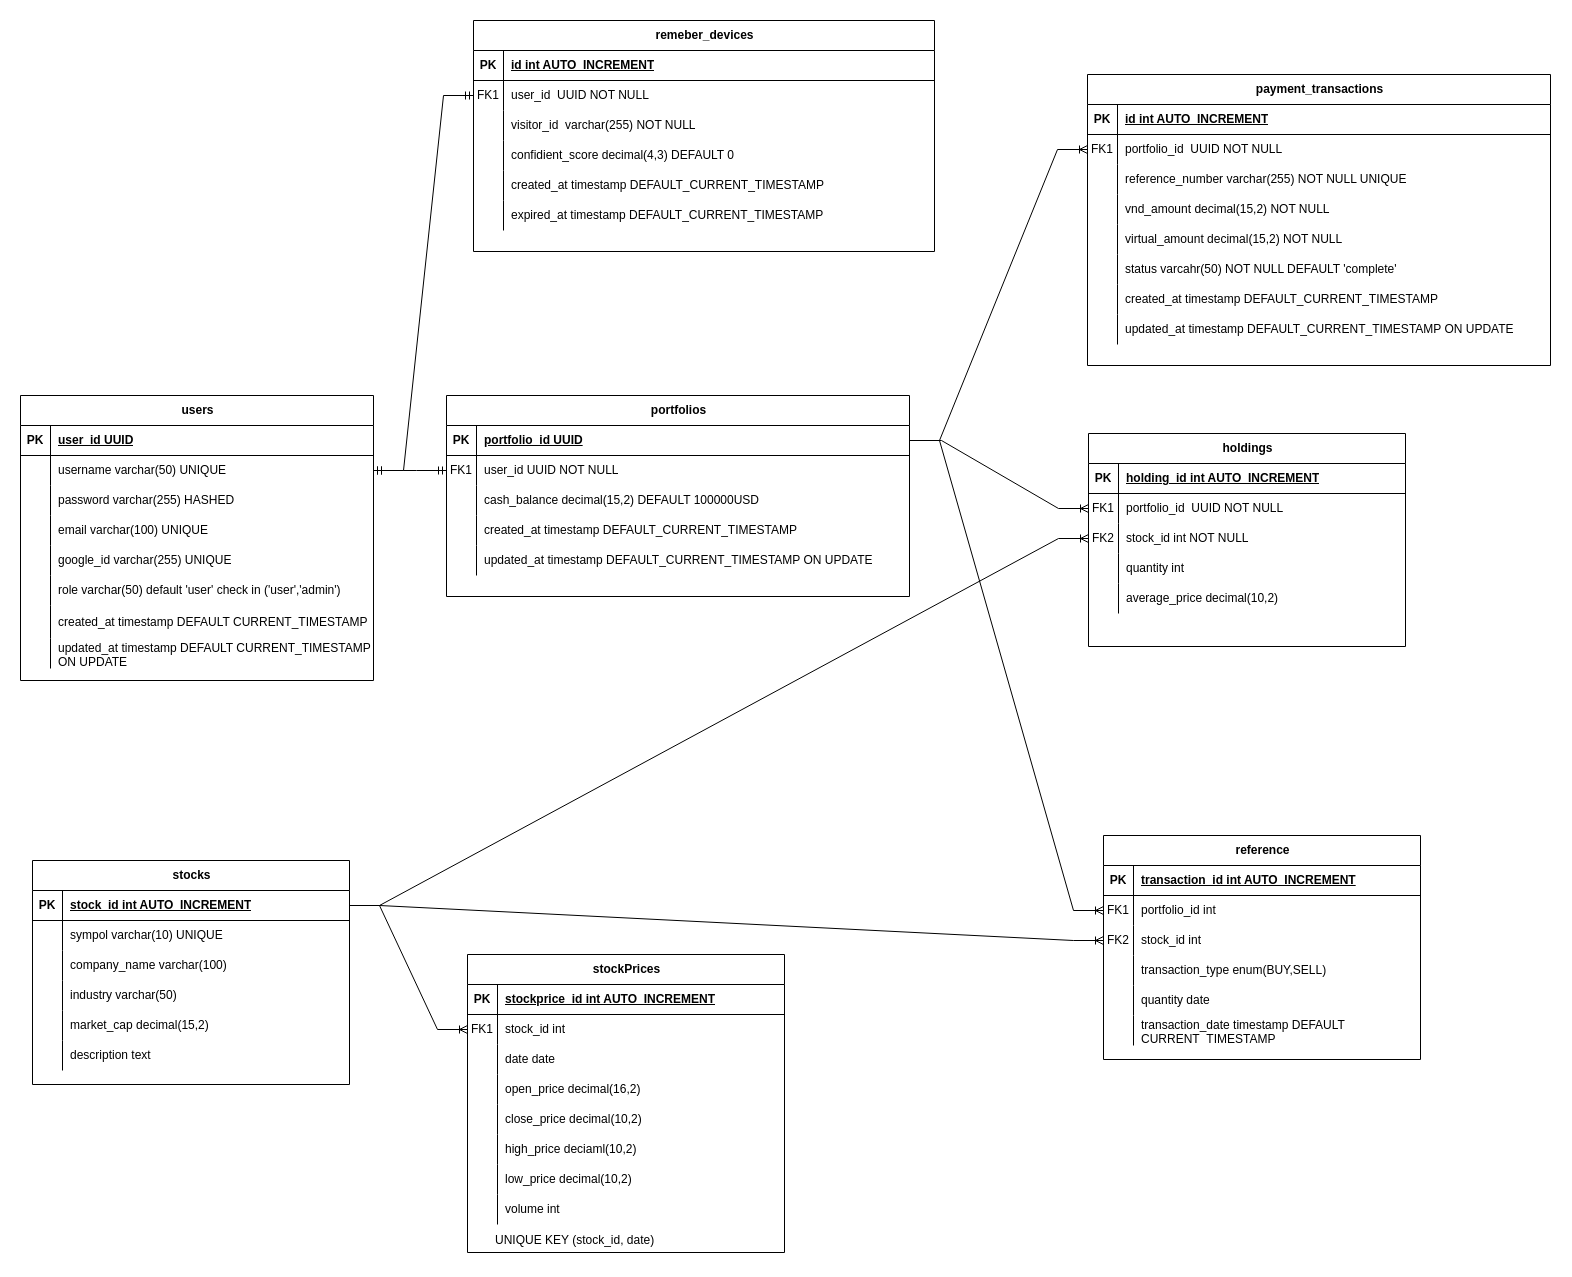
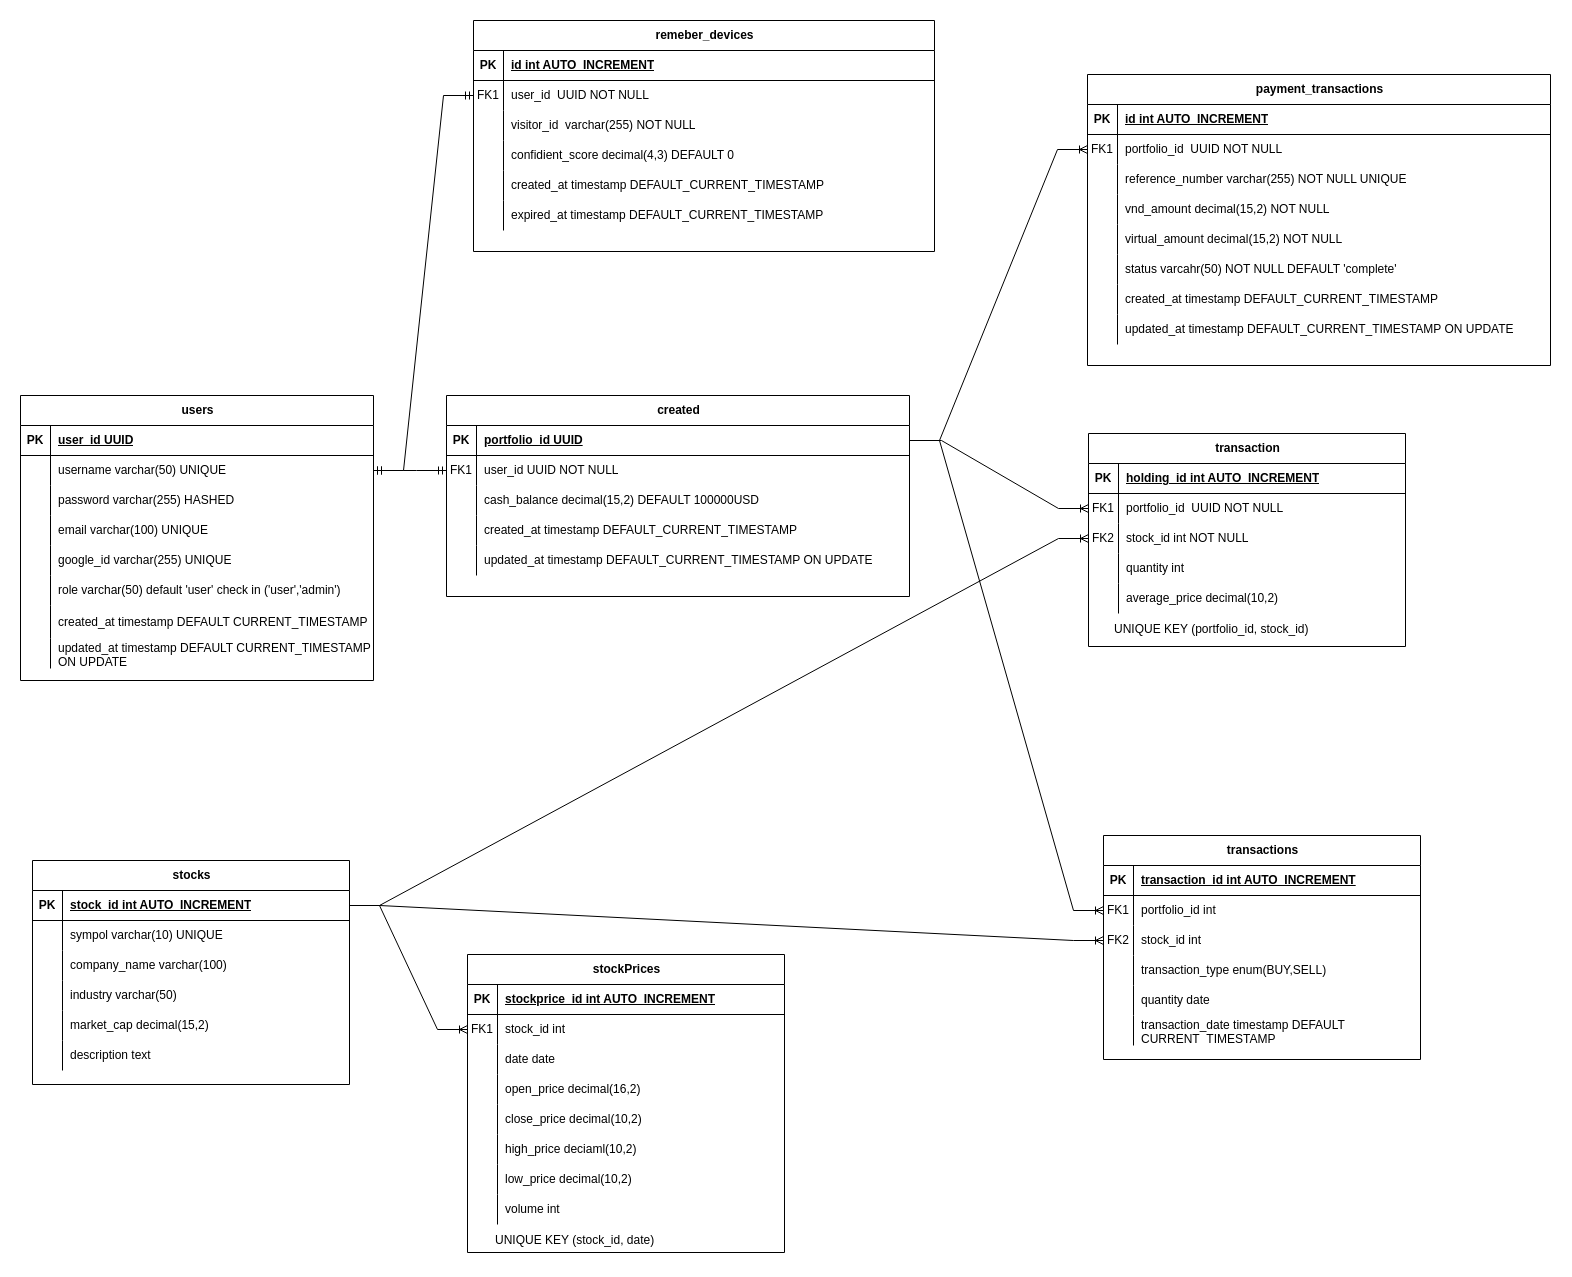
node "portfolios": label "portfolios" -> "created"
node "holdings": label "holdings" -> "transaction"
node "UNIQUE KEY (portfolio_id, stock_id)": added
node "reference": label "reference" -> "transactions"
